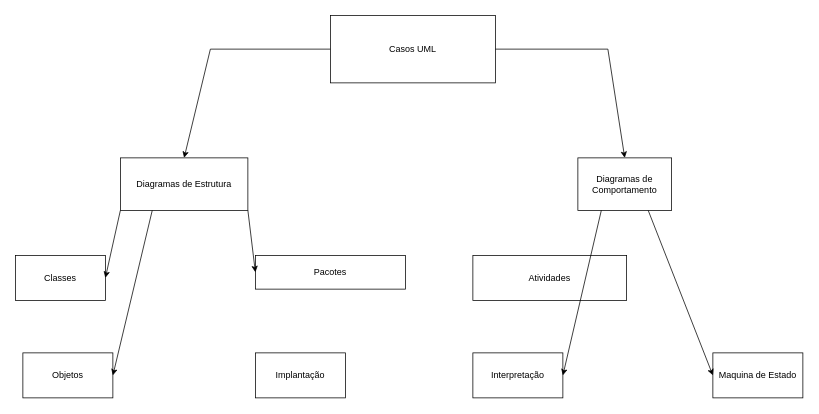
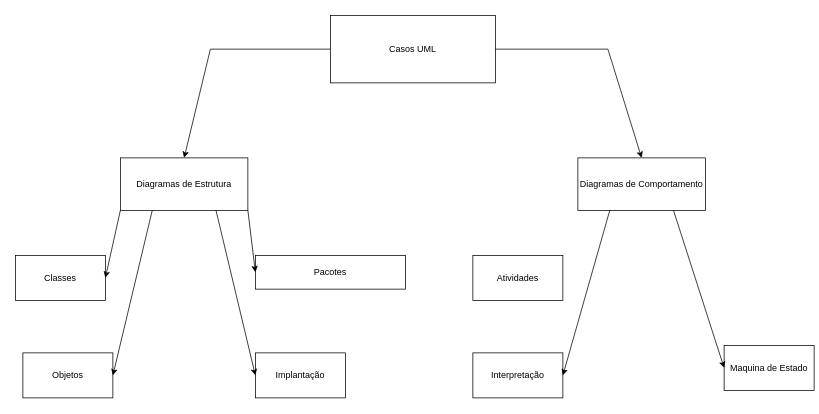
node "Diagramas de Comportamento": size 94x53 -> 128x53
node "Atividades": size 154x45 -> 90x45
edge "Diagramas de Estrutura" -> "Implantação": added
node "Maquina de Estado": moved (758, 375) -> (769, 368)
